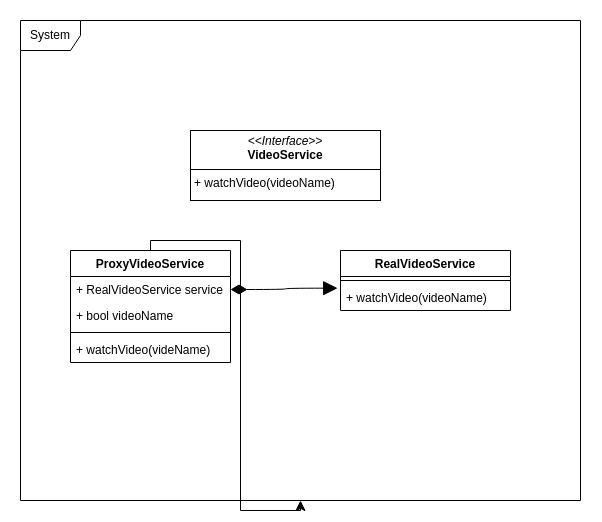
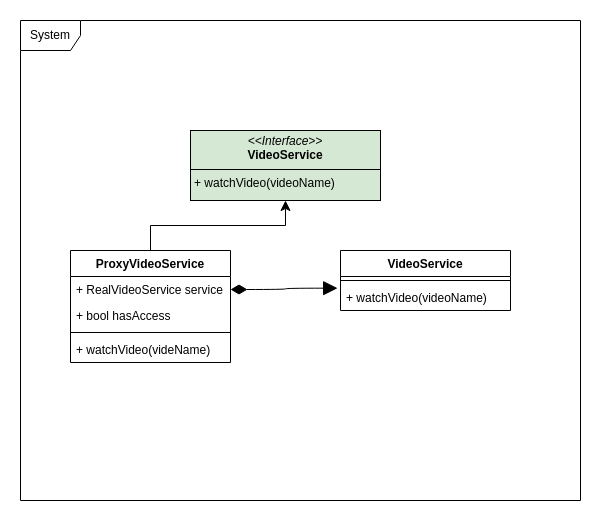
node "<<Interface>> VideoService + watchVideo(videoName)": fillcolor #ffffff -> #d5e8d4
node "RealVideoService": label "RealVideoService" -> "VideoService"
node "+ bool videoName": label "+ bool videoName" -> "+ bool hasAccess"
edge "ProxyVideoService" -> "System": now "ProxyVideoService" -> "<<Interface>> VideoService + watchVideo(videoName)"
